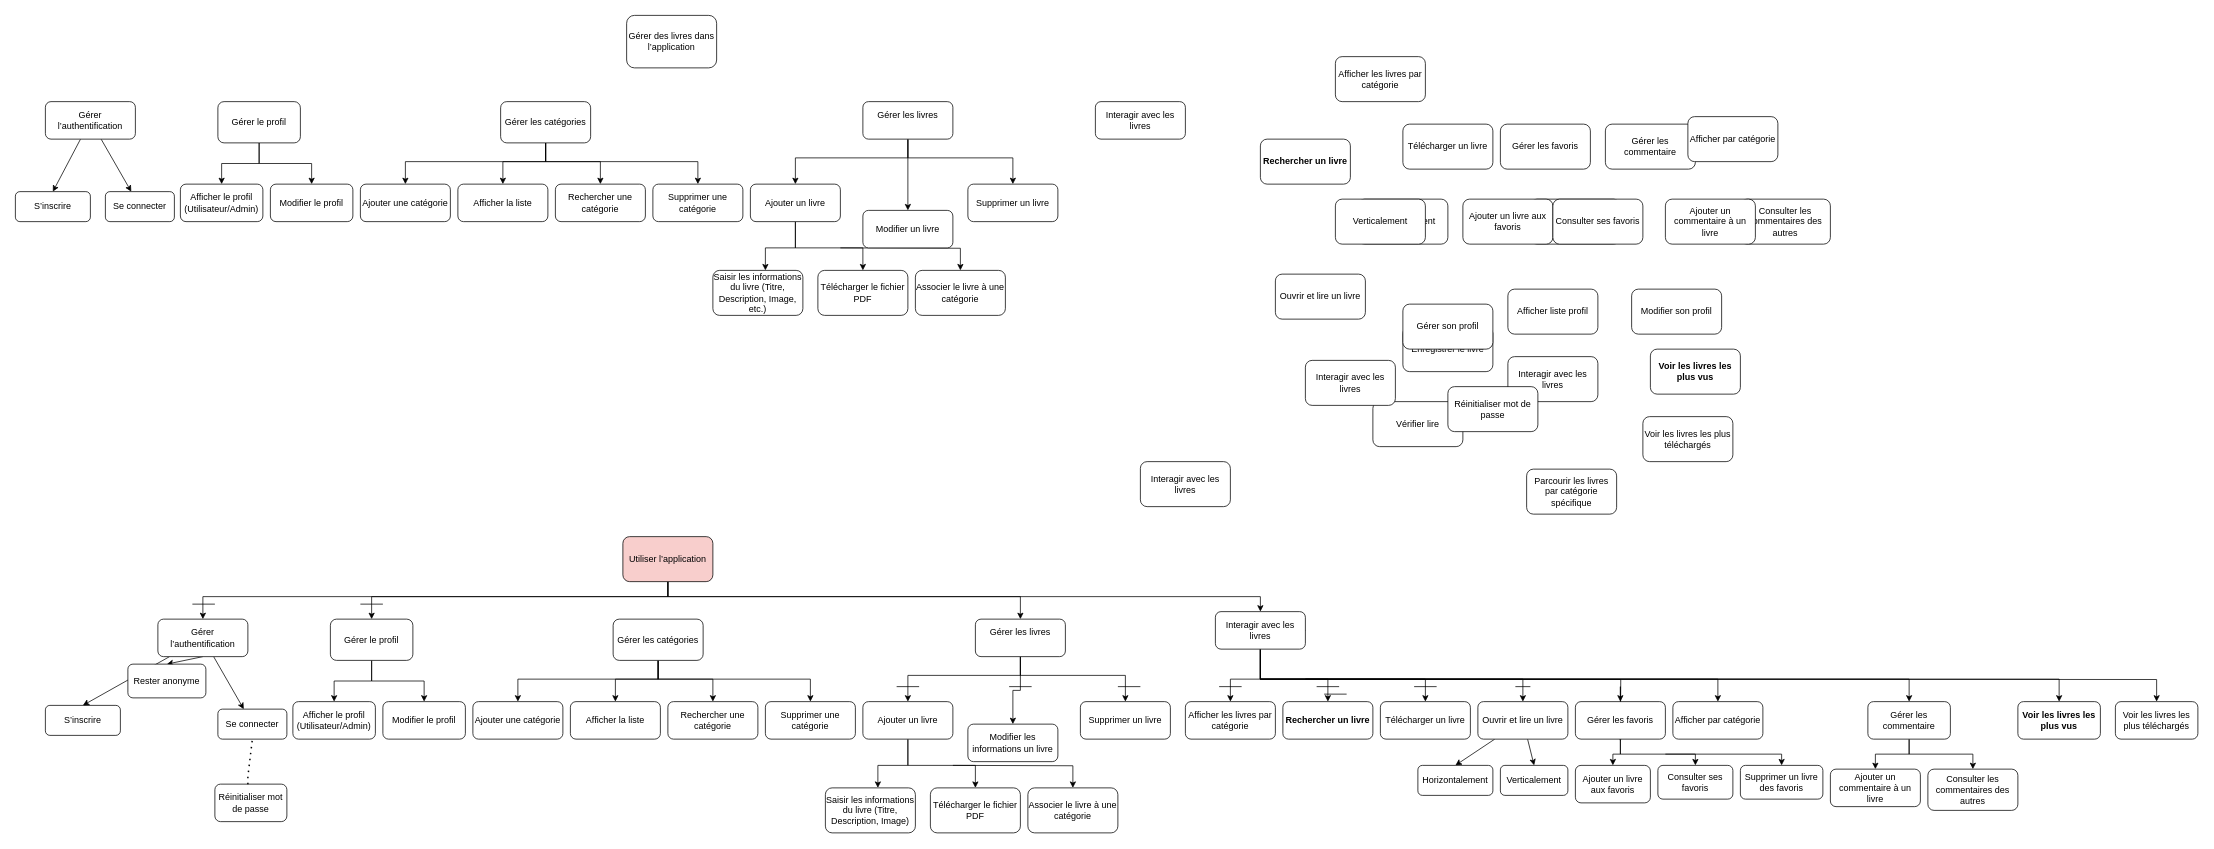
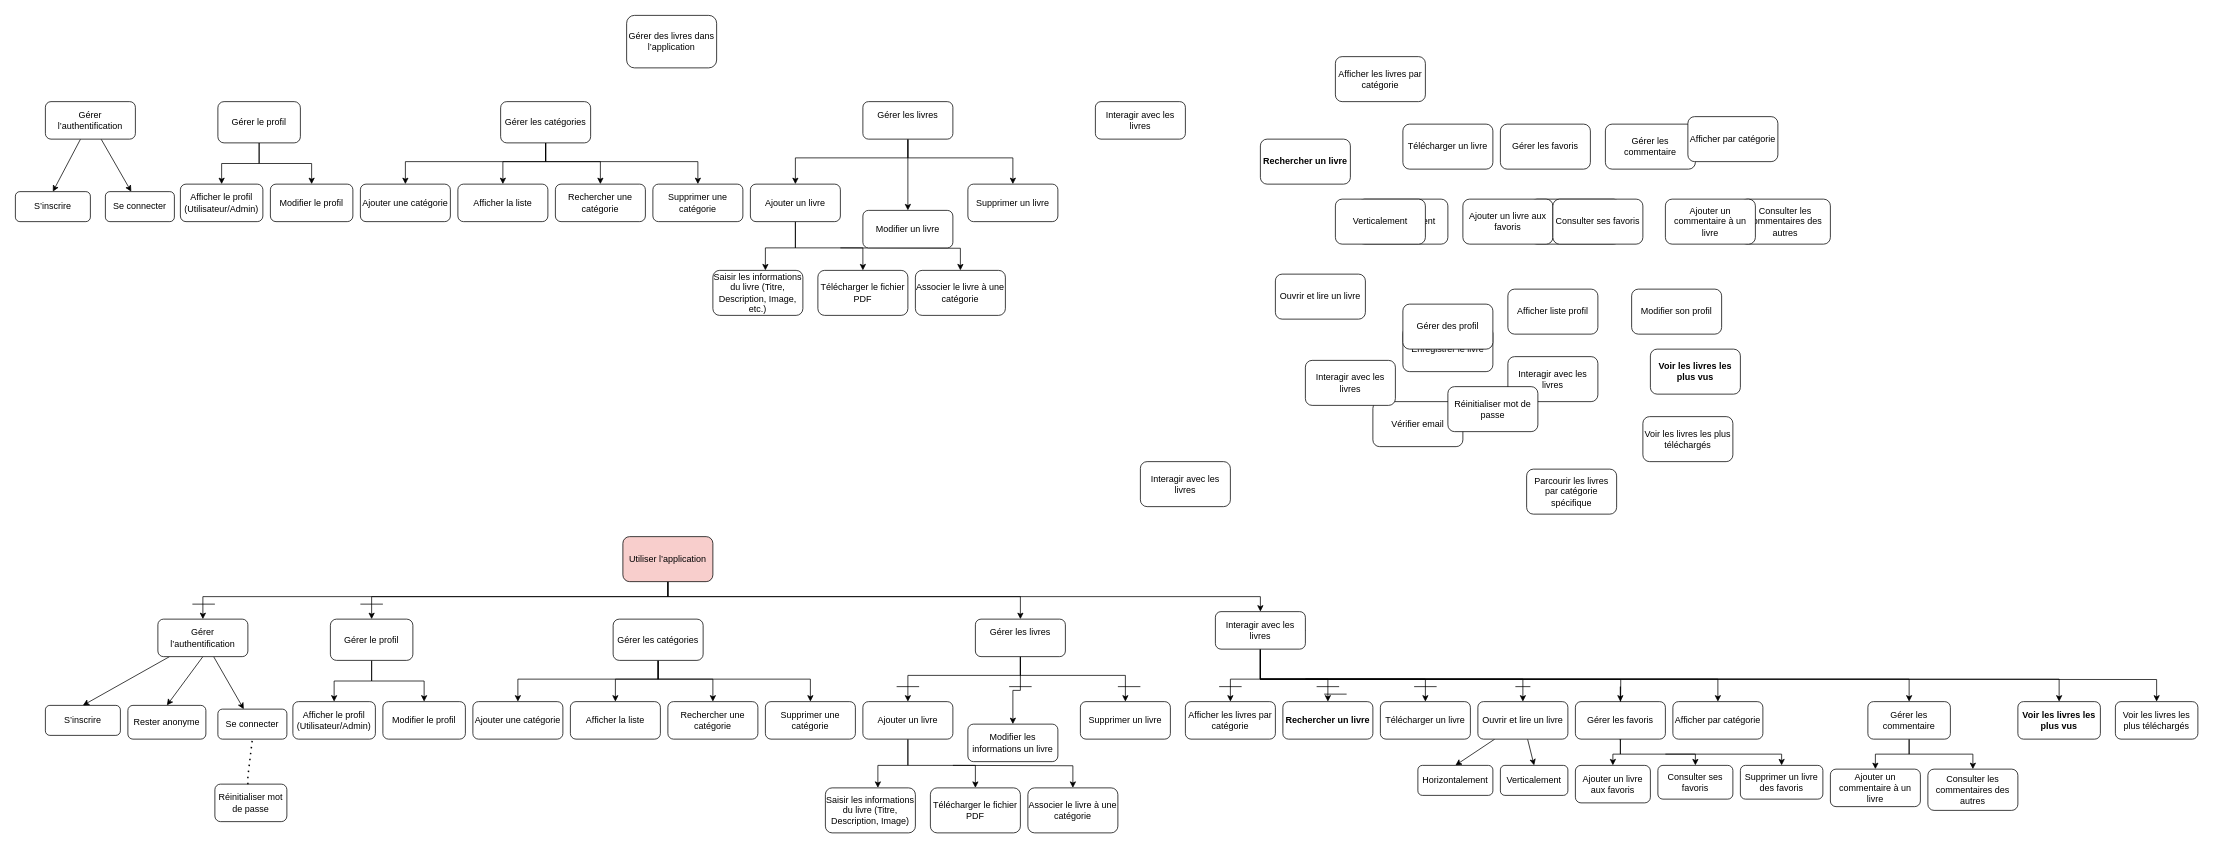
node "Gérer son profil": label "Gérer son profil" -> "Gérer des profil"
node "Vérifier lire": label "Vérifier lire" -> "Vérifier email"
node "Rester anonyme": moved (167, 681) -> (167, 722)
